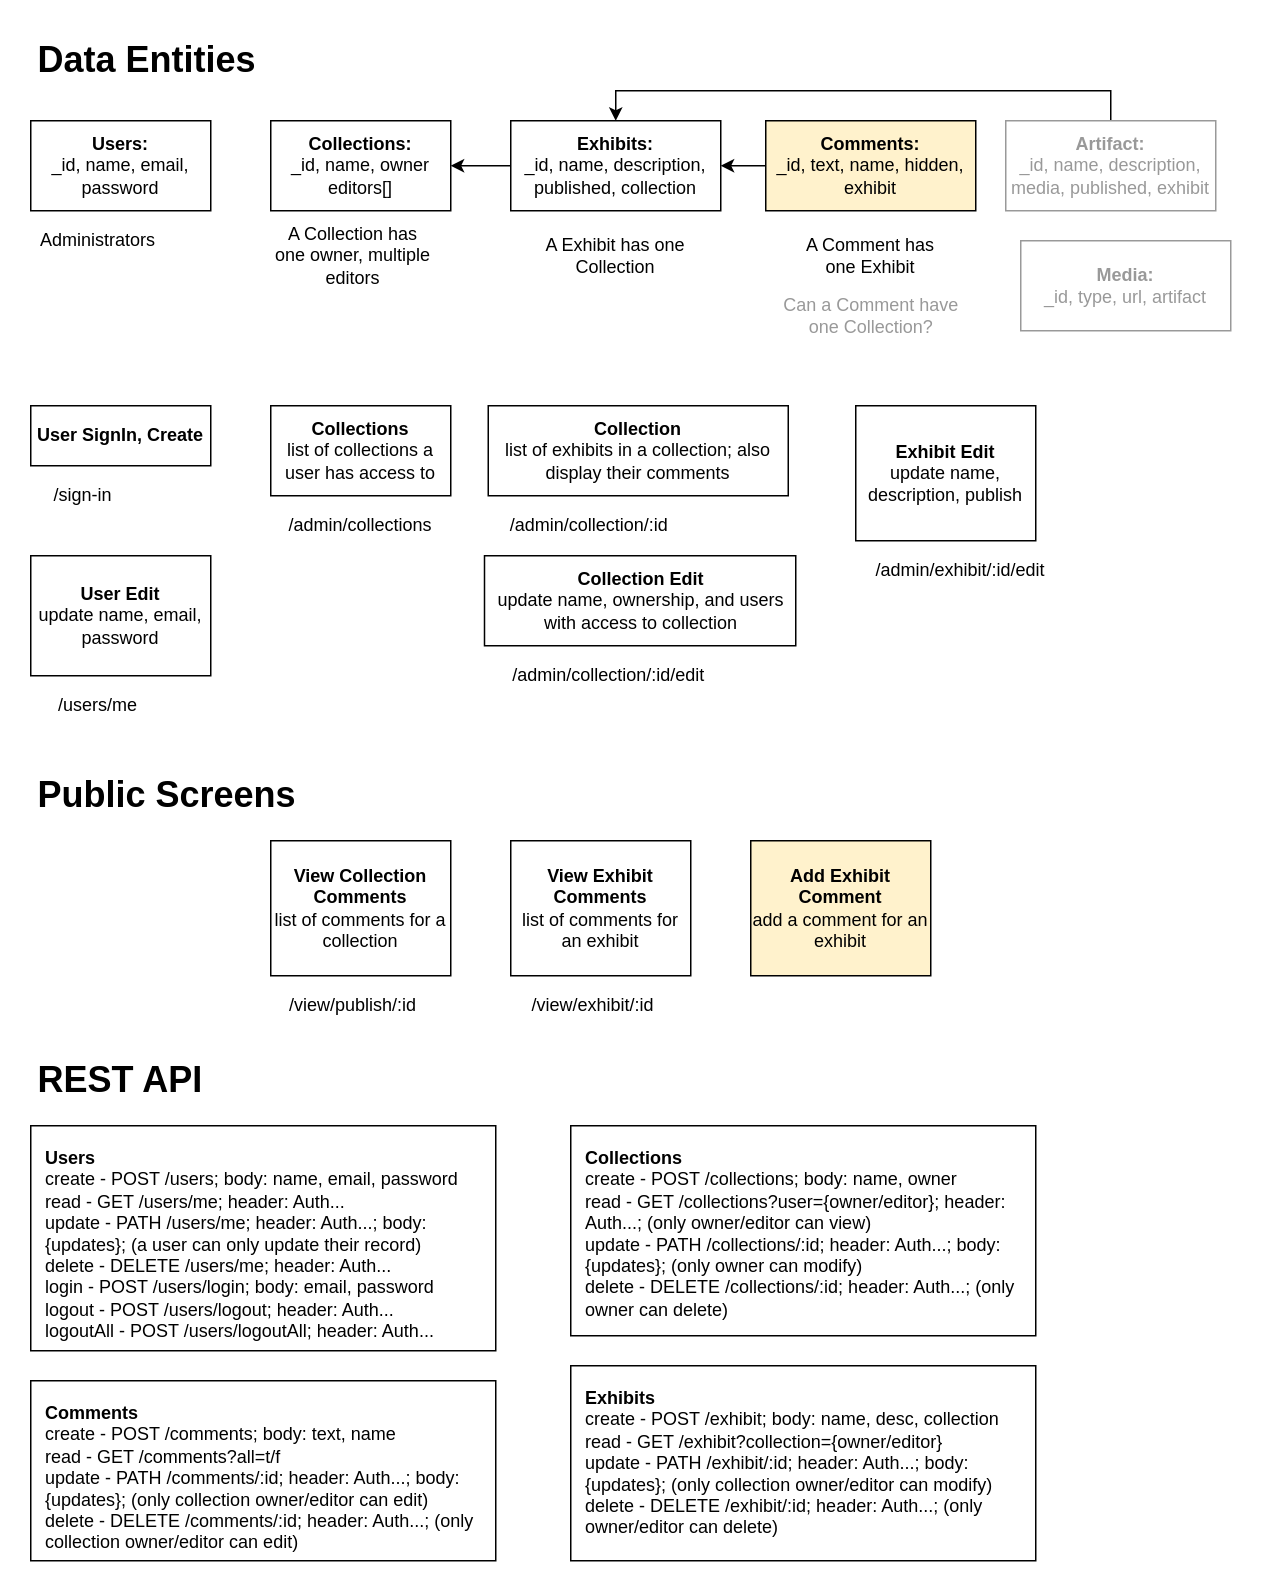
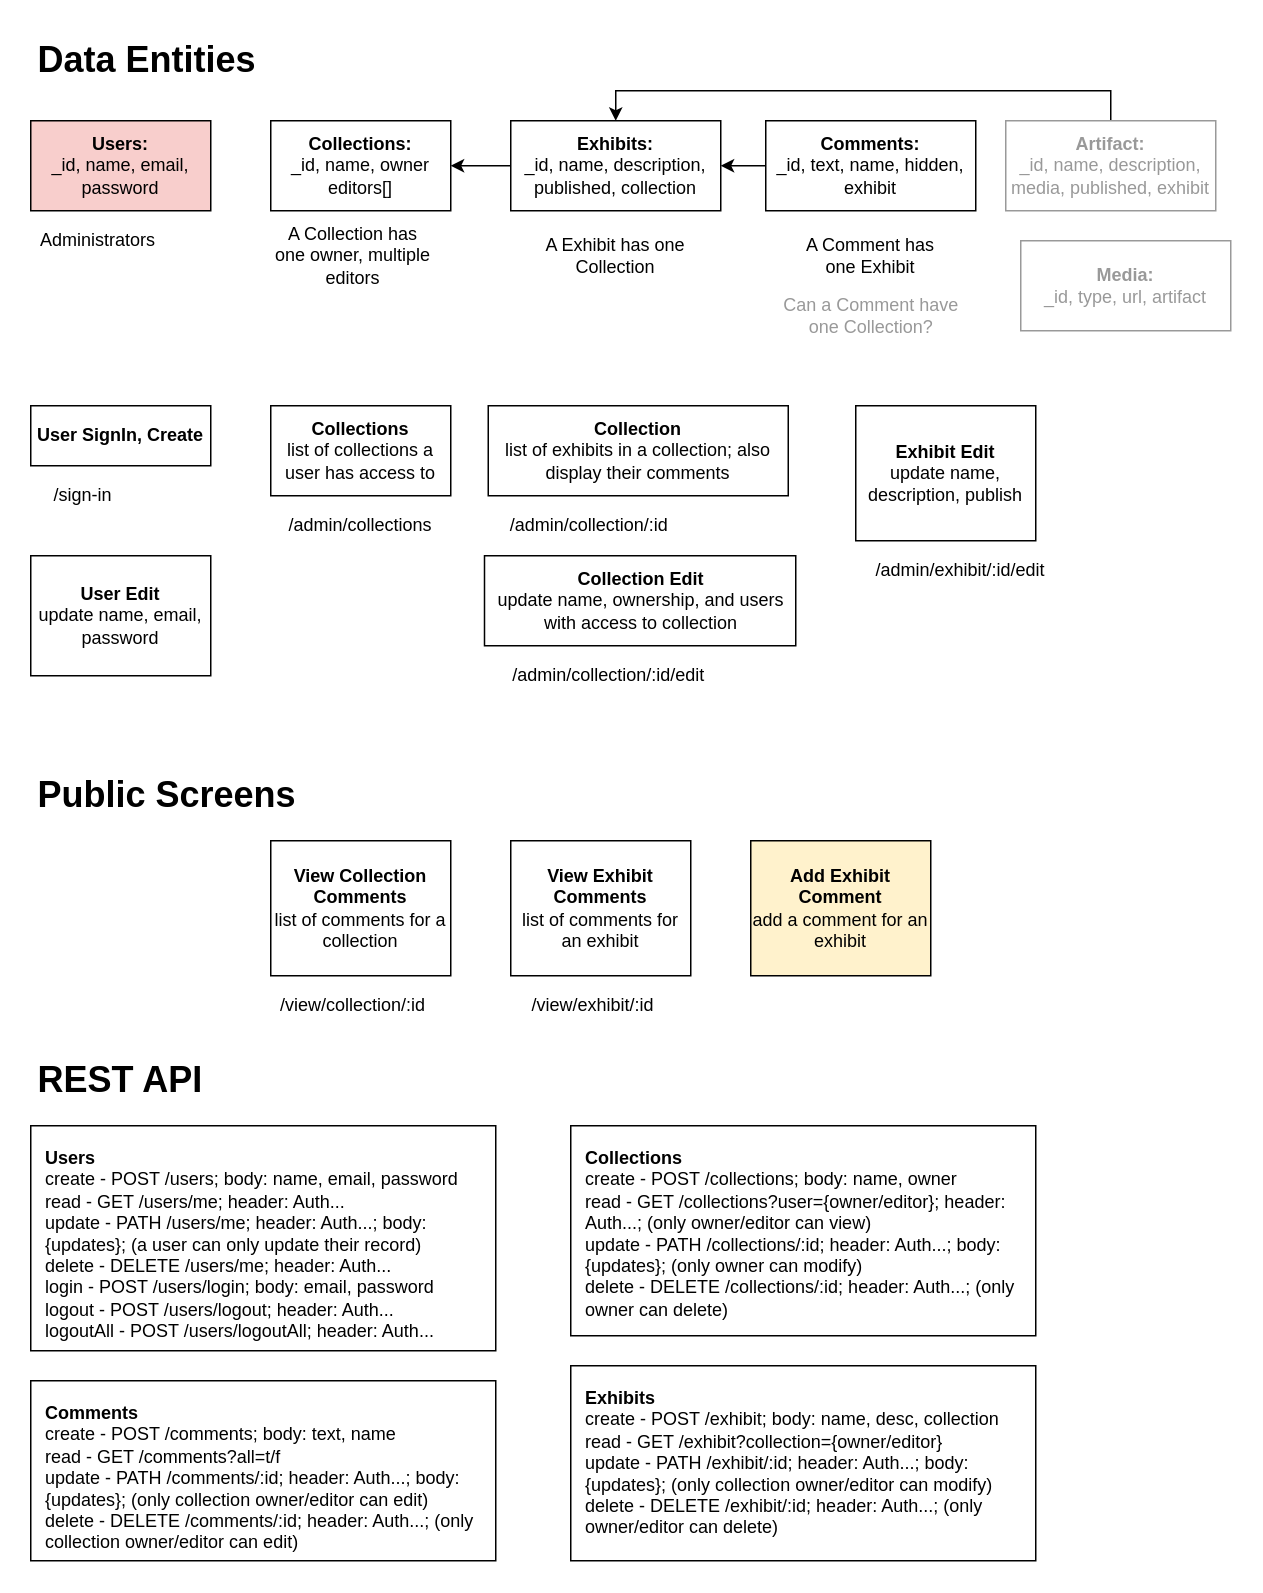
node "Users: _id, name, email, password": fillcolor #ffffff -> #f8cecc
node "Comments: _id, text, name, hidden, exhibit": fillcolor #fff2cc -> #ffffff
node "/users/me": removed
node "/view/publish/:id": label "/view/publish/:id" -> "/view/collection/:id"
